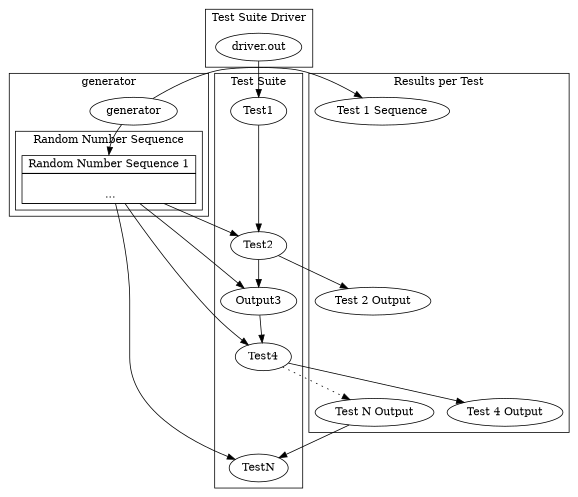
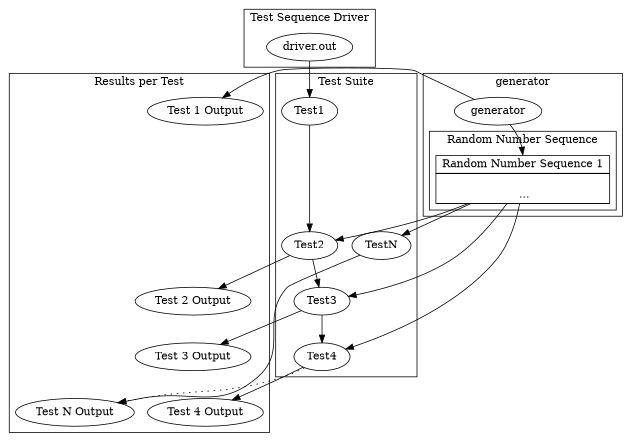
cluster "Test Suite Driver": label "Test Suite Driver" -> "Test Sequence Driver"
node "Test 1 Sequence": label "Test 1 Sequence" -> "Test 1 Output"
node "Output3": label "Output3" -> "Test3"
node "Test 3 Output": added
edge "Test N Output" -> "TestN": reversed
